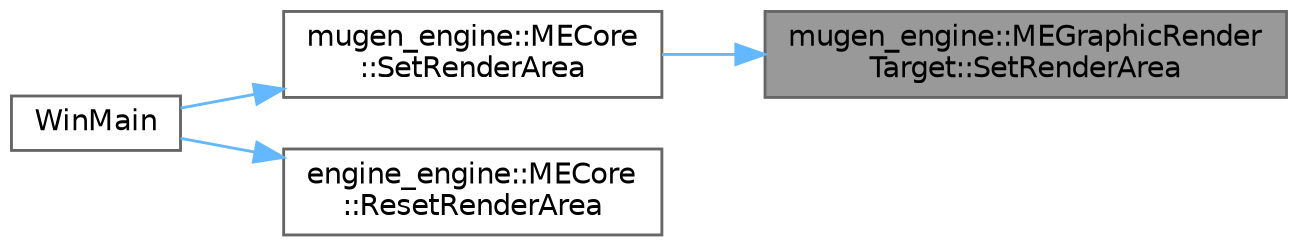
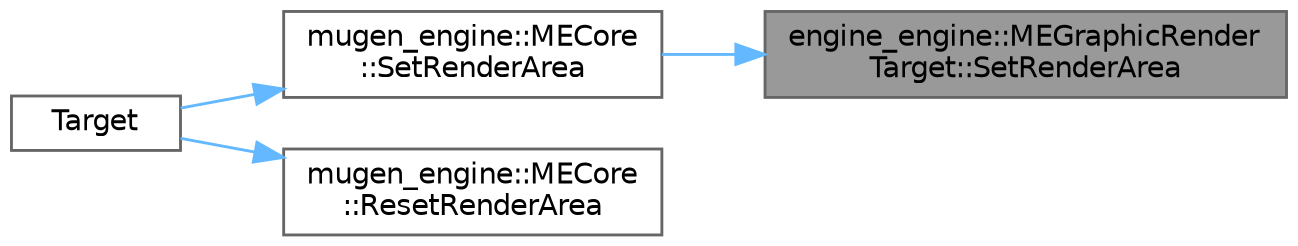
node "mugen_engine::MEGraphicRender Target::SetRenderArea": label "mugen_engine::MEGraphicRender Target::SetRenderArea" -> "engine_engine::MEGraphicRender Target::SetRenderArea"
node "WinMain": label "WinMain" -> "Target"
node "engine_engine::MECore ::ResetRenderArea": label "engine_engine::MECore ::ResetRenderArea" -> "mugen_engine::MECore ::ResetRenderArea"
